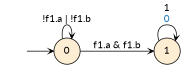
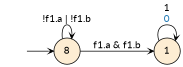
node "0": label "0" -> "8"
